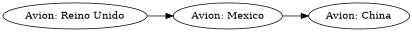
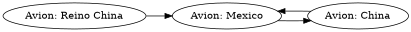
edge "Avion: China" -> "Avion: Mexico": added
node "Avion: Reino Unido": label "Avion: Reino Unido" -> "Avion: Reino China"
